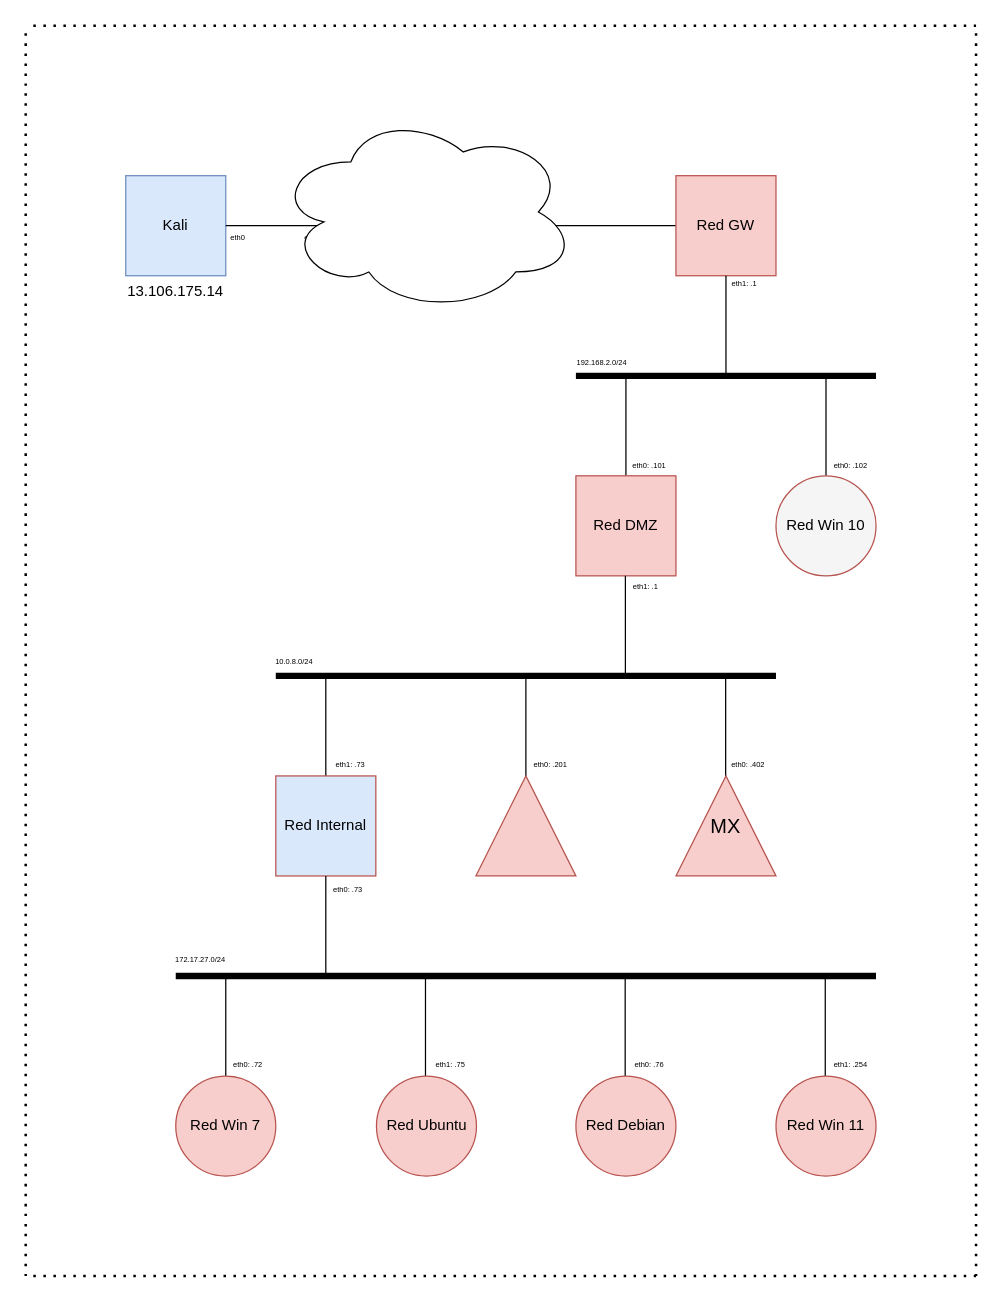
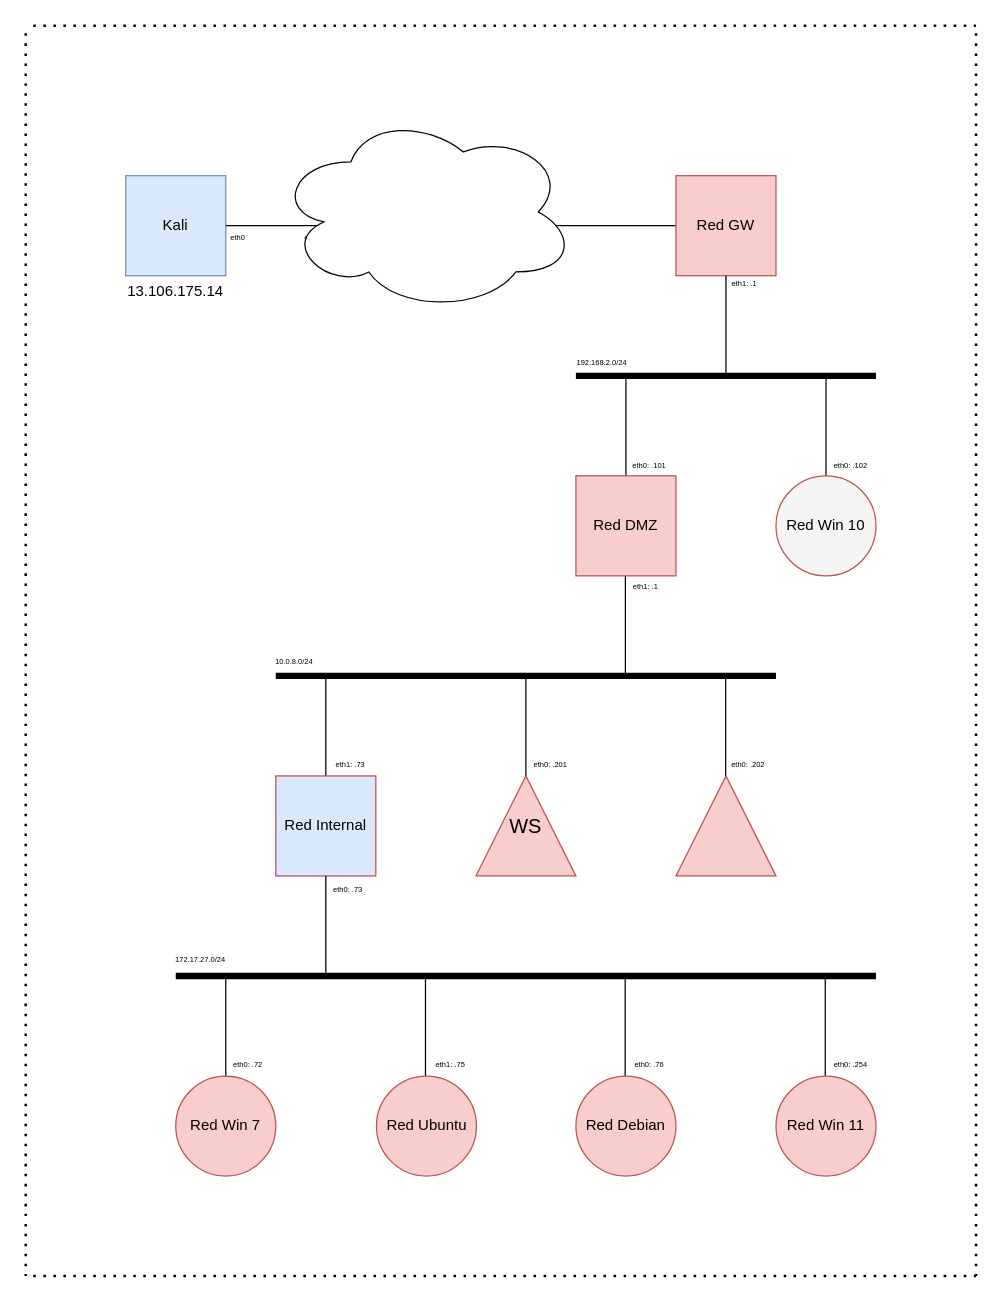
node "eth0: .402": label "eth0: .402" -> "eth0: .202"
node "WS": added
node "MX": removed
node "eth1: .254": label "eth1: .254" -> "eth0: .254"
